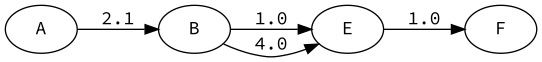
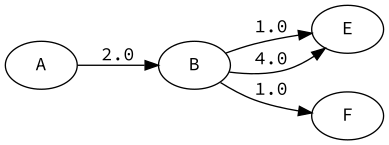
edge "A" -> "B": label "2.1" -> "2.0"
edge "E" -> "F": now "B" -> "F"
